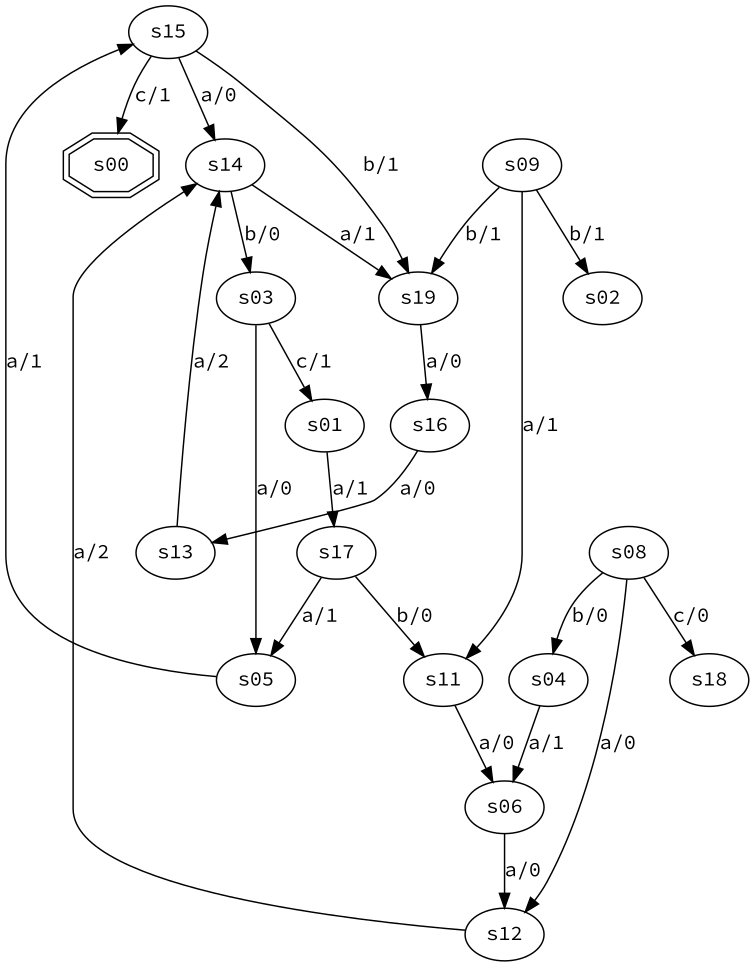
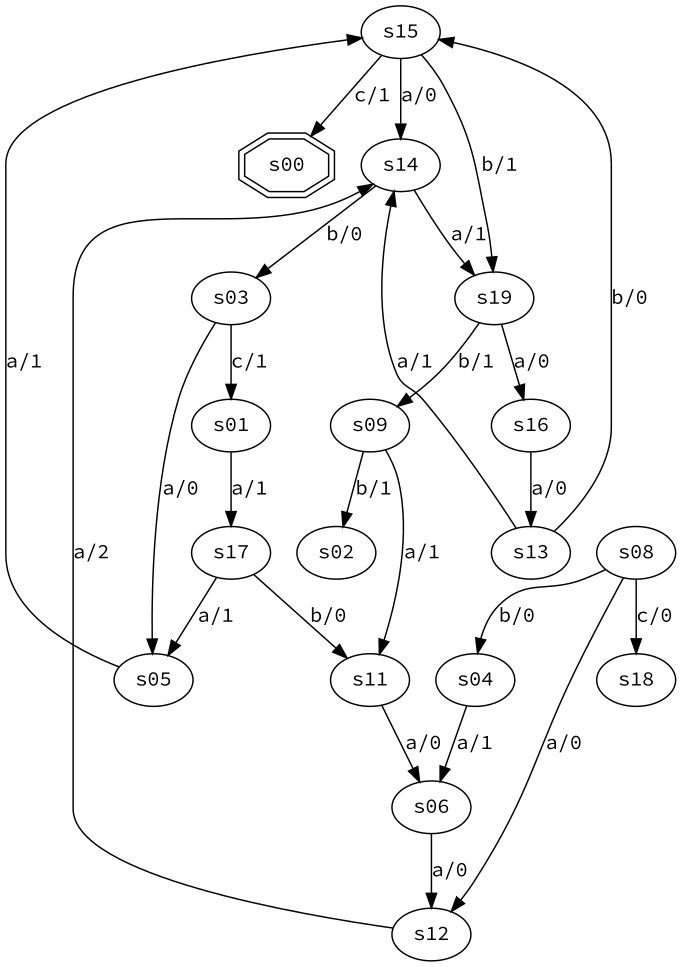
edge "s09" -> "s19": reversed
edge "s13" -> "s15": added, label "b/0"
edge "s13" -> "s14": label "a/2" -> "a/1"
